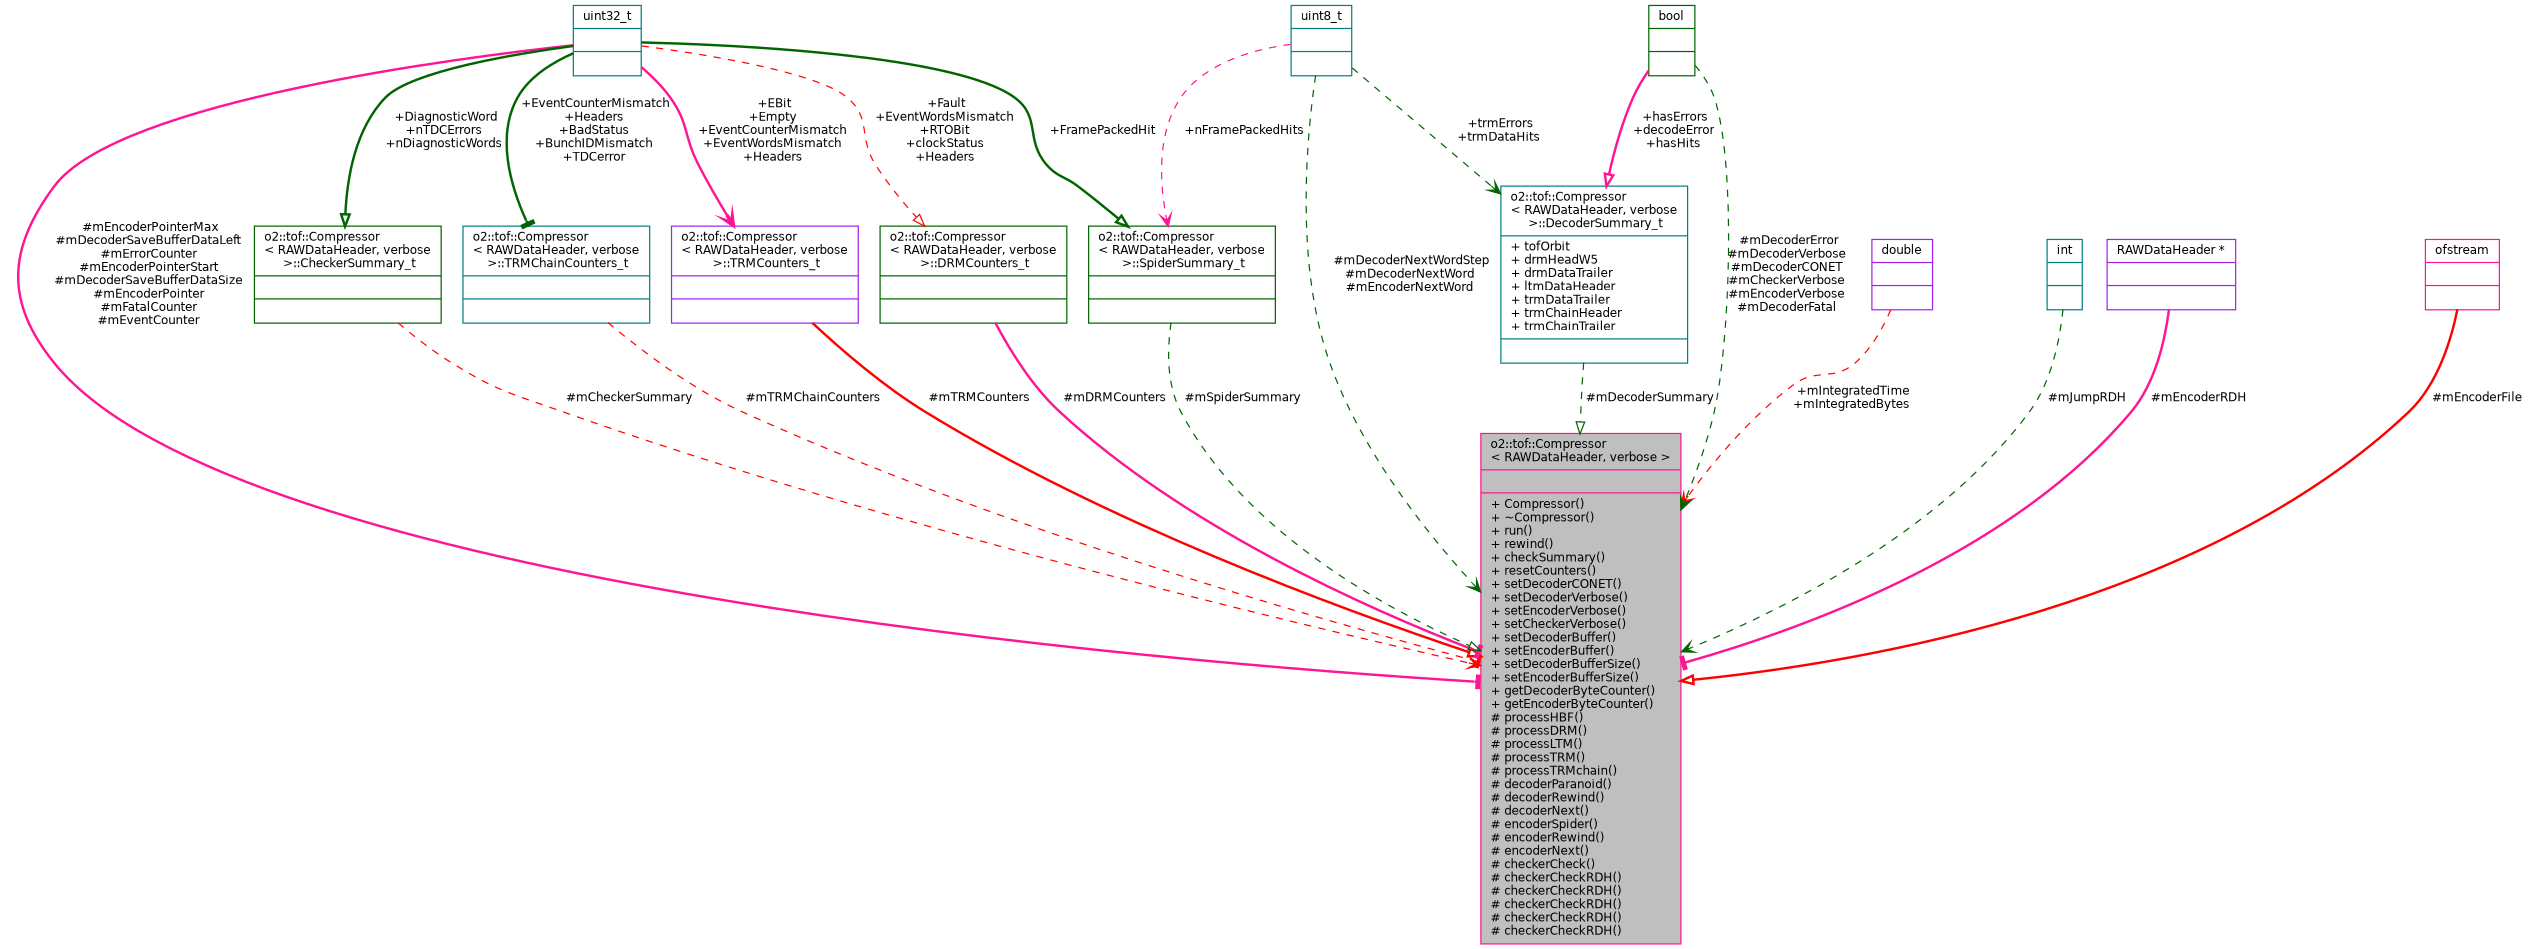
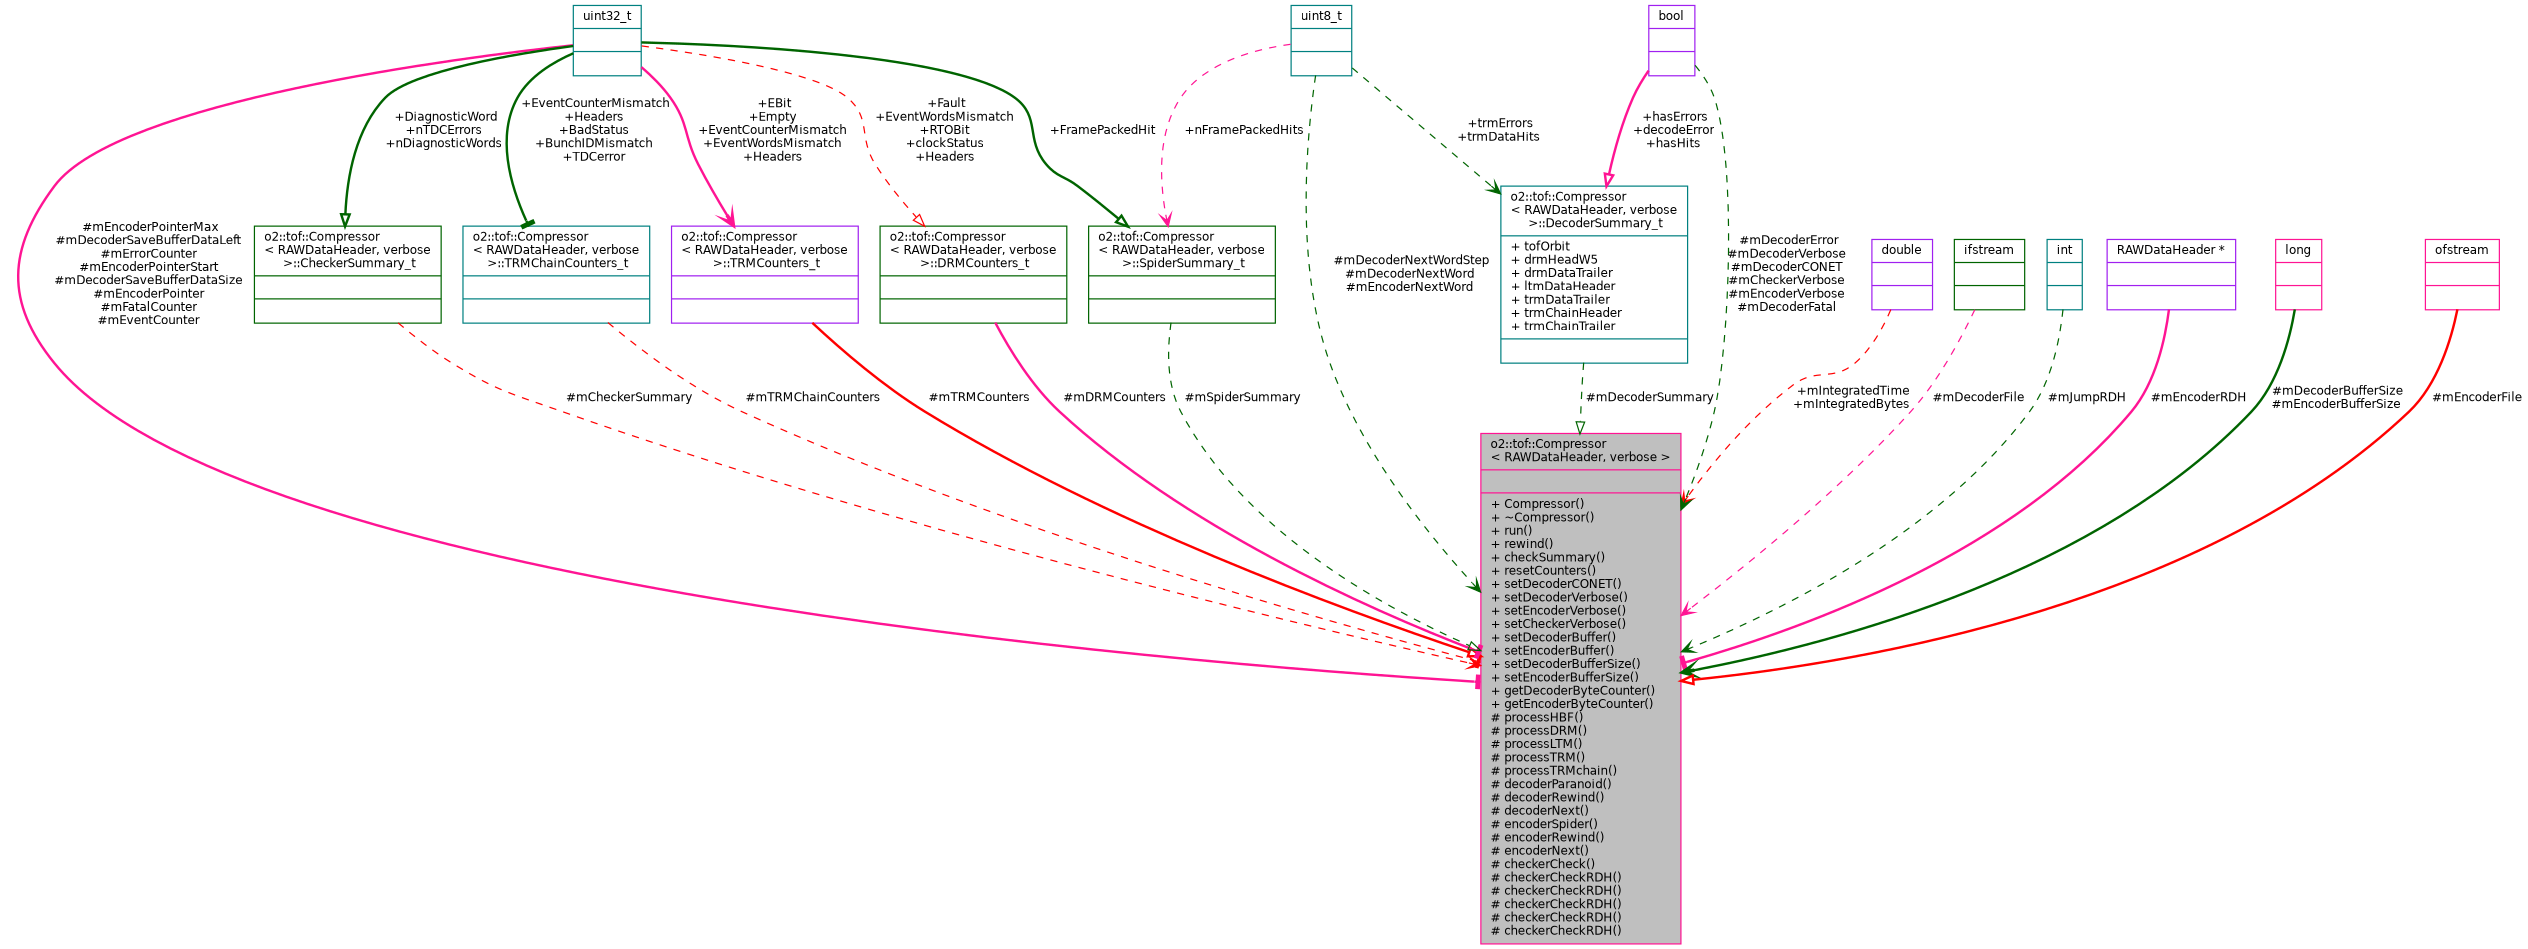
node "bool": color darkgreen -> purple
node "ifstream": added
node "long": added
